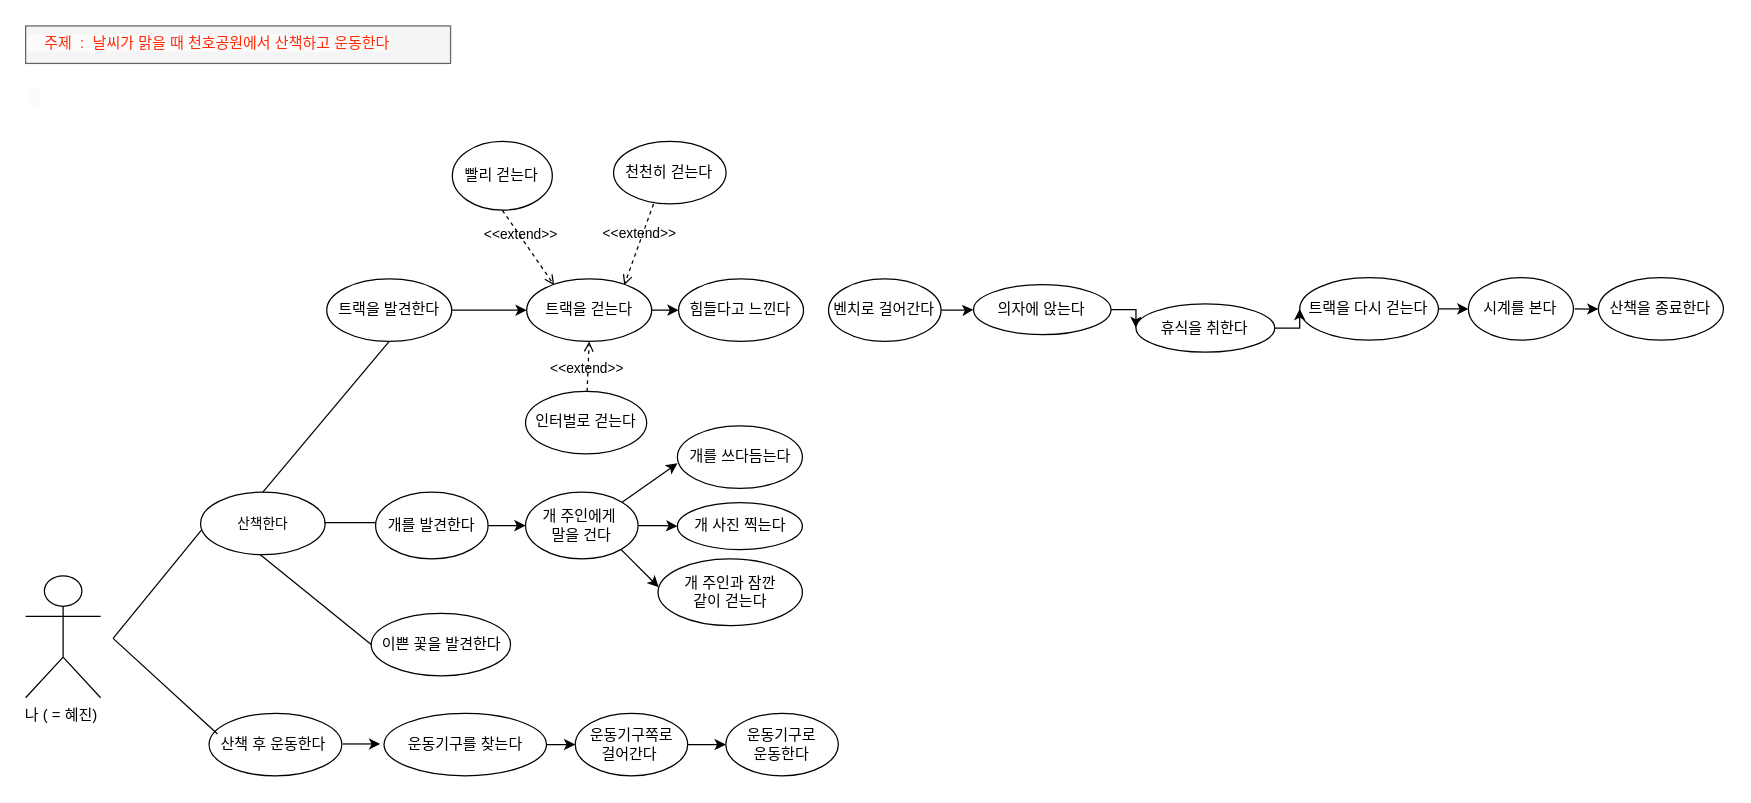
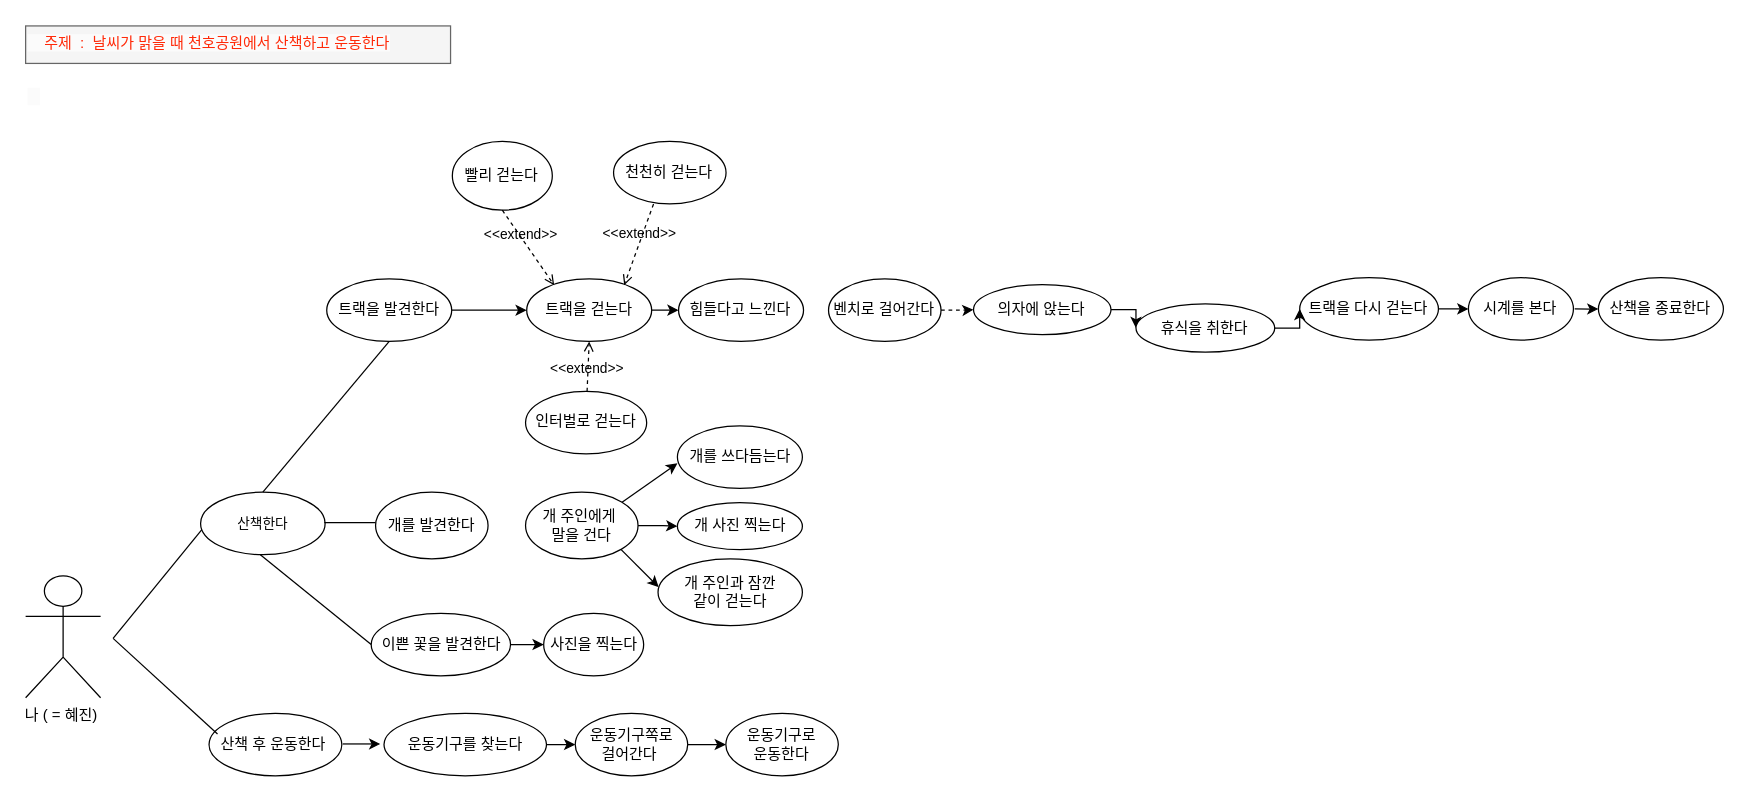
edge "벤치로 걸어간다" -> "의자에 앉는다": style solid -> dashed
edge "개를 발견한다" -> "개 주인에게 말을 건다": removed
edge "이쁜 꽃을 발견한다" -> "사진을 찍는다": added
node "사진을 찍는다": added
